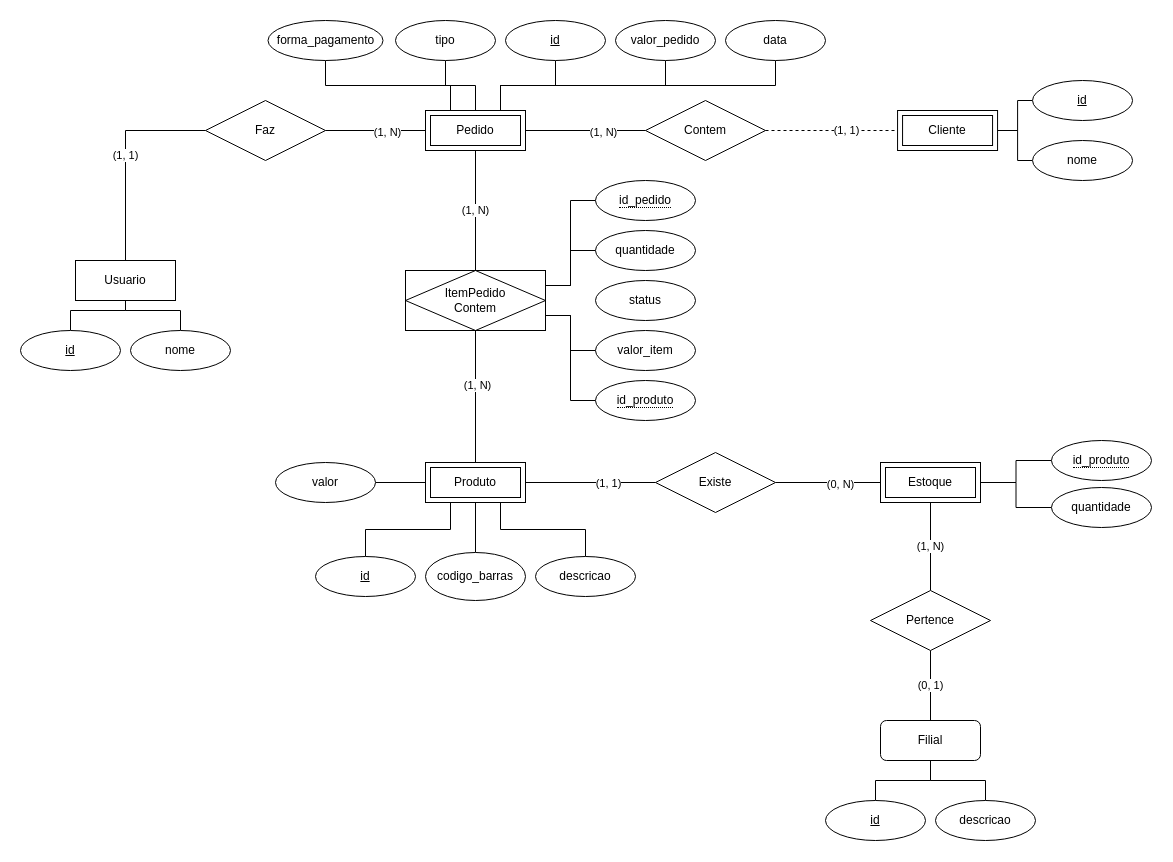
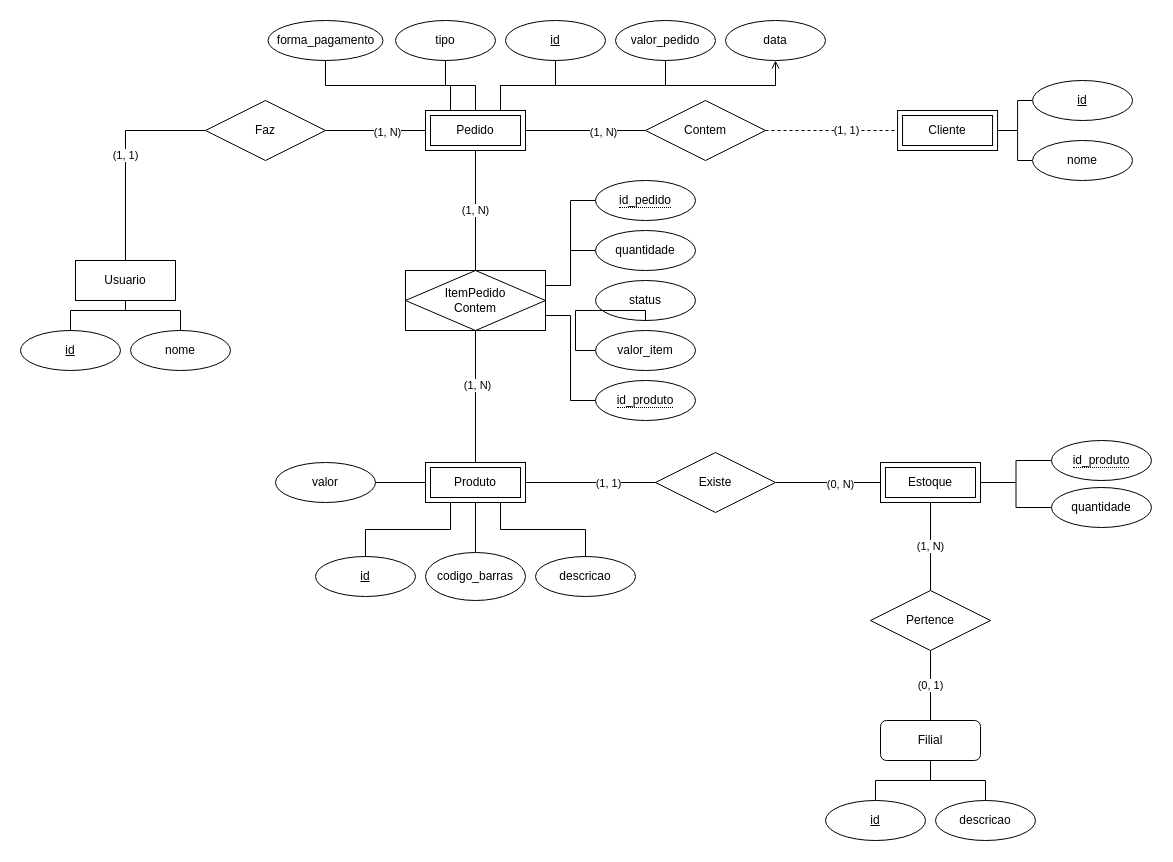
edge "data" -- "Pedido": arrowhead none -> open
edge "ItemPedido Contem" -- "valor_item": now "status" -- "valor_item"
